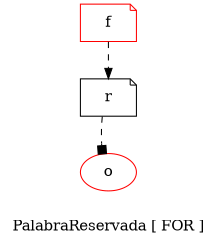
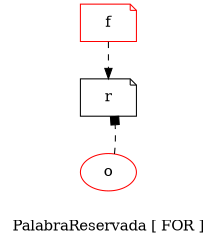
edge "r" -> "o": reversed
